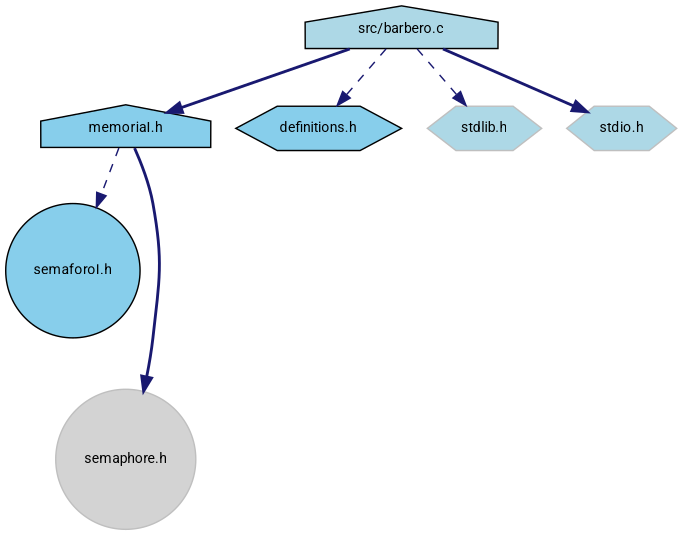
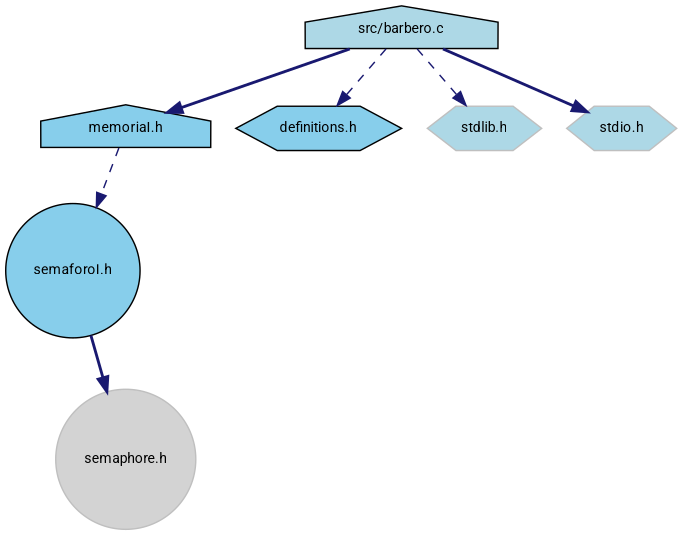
edge "memoriaI.h" -> "semaphore.h": now "semaforoI.h" -> "semaphore.h"
